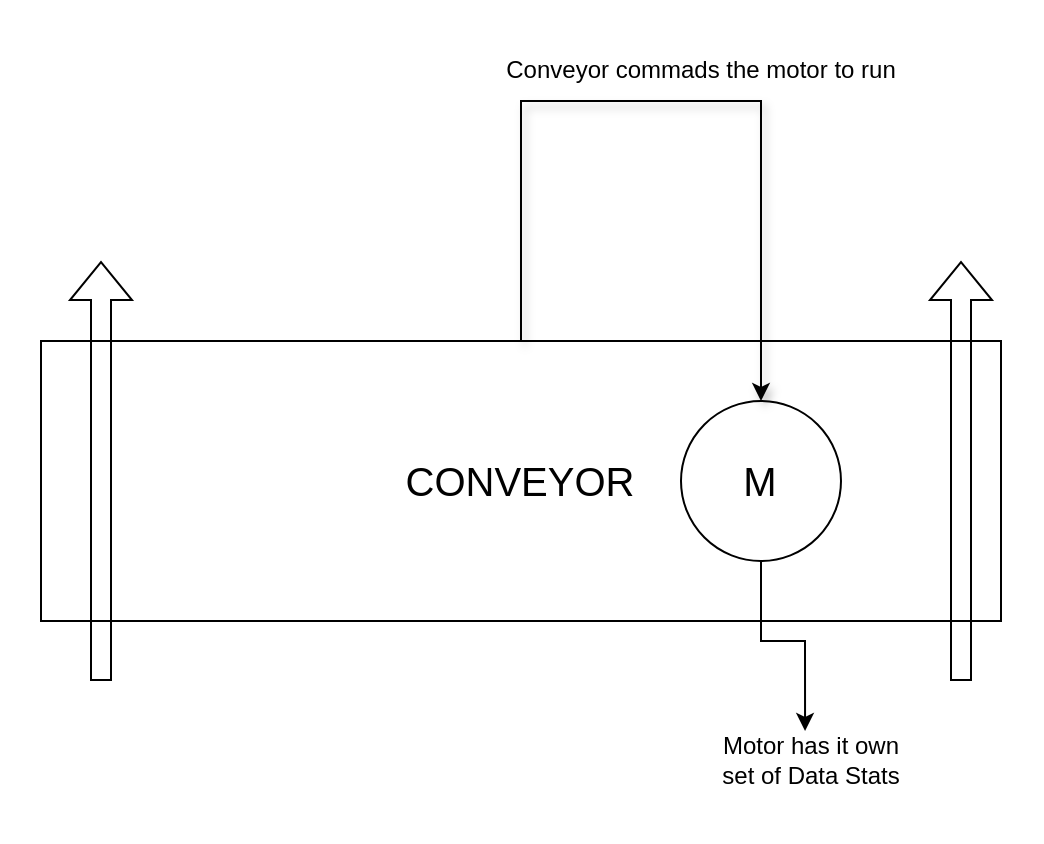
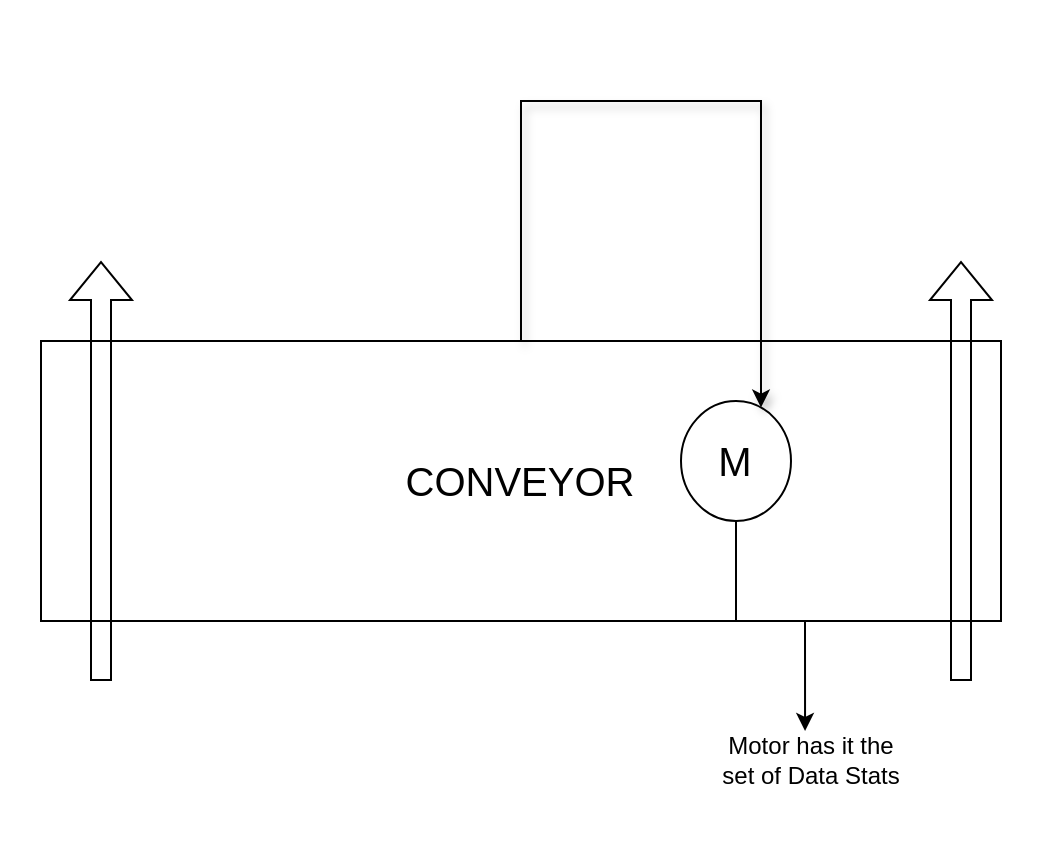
node "Conveyor commads the motor to run": removed
node "M": size 160x160 -> 110x120
node "Motor has it own set of Data Stats": label "Motor has it own set of Data Stats" -> "Motor has it the set of Data Stats"
